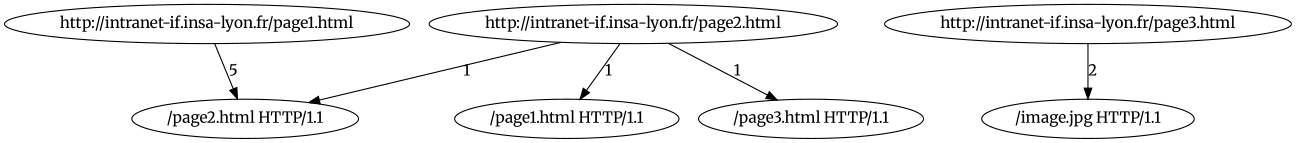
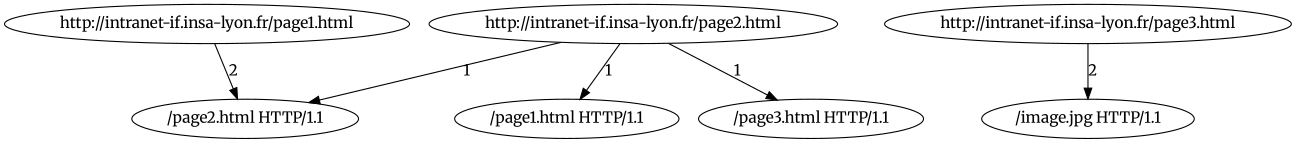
edge "http://intranet-if.insa-lyon.fr/page1.html" -> "/page2.html HTTP/1.1": label "5" -> "2"
